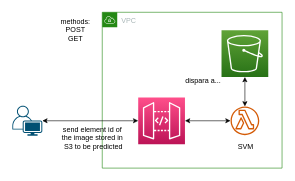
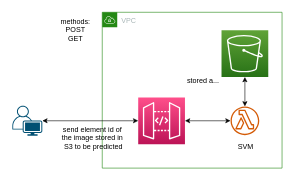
node "dispara a...": label "dispara a..." -> "stored a..."
